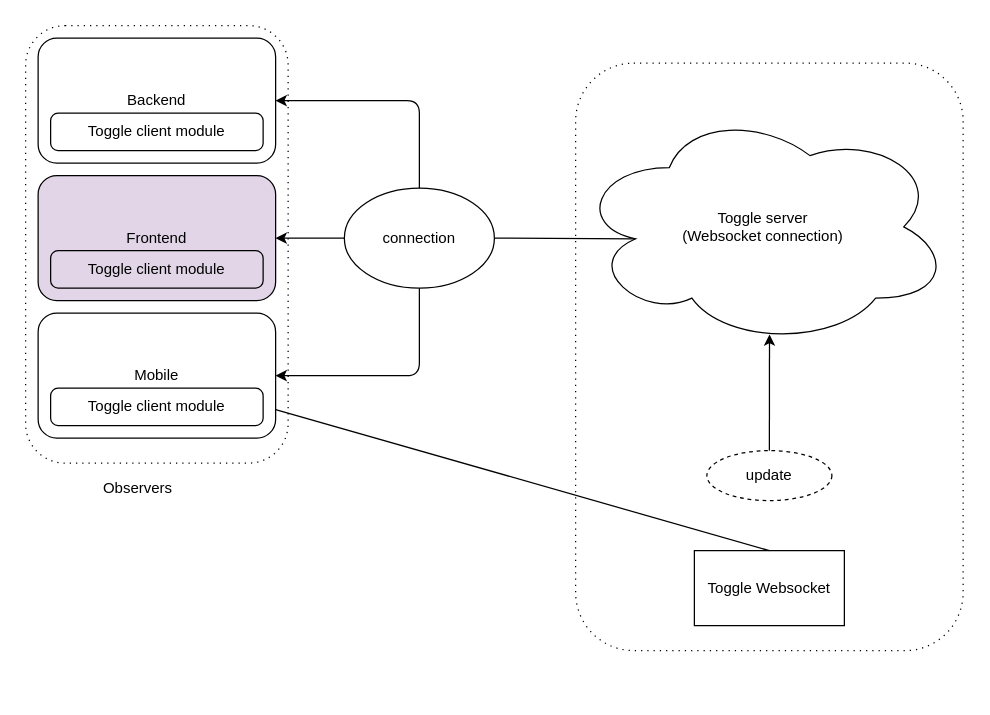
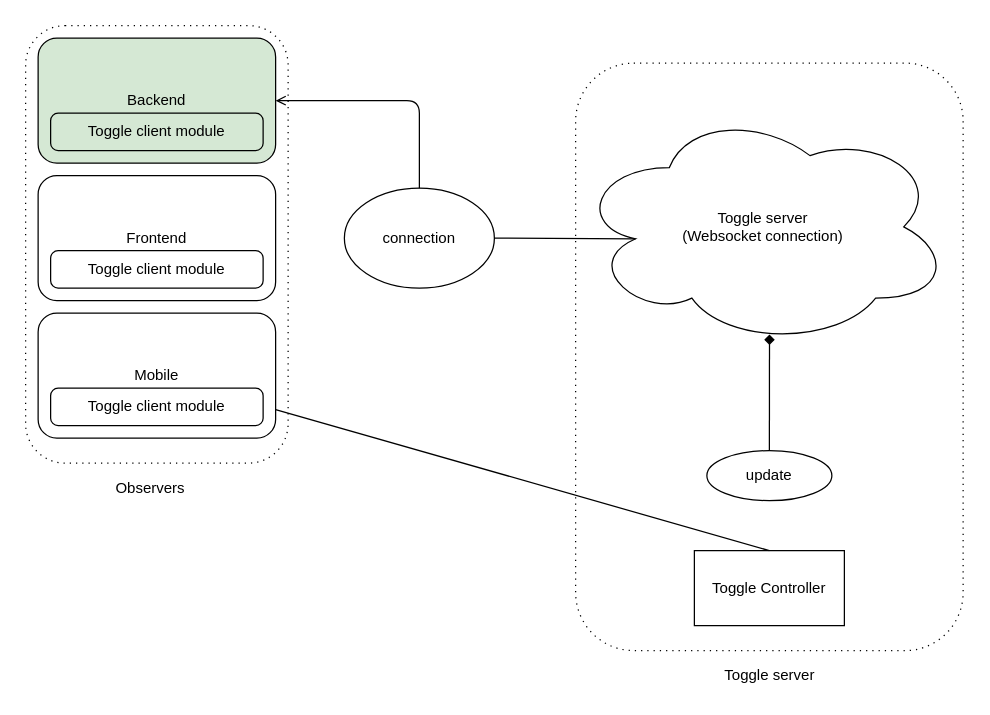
node "Backend": fillcolor #ffffff -> #d5e8d4
edge "connection" -> "Backend": arrowhead classic -> open
node "Frontend": fillcolor #e1d5e7 -> #ffffff
edge "connection" -> "Frontend": removed
edge "update" -> "Toggle server (Websocket connection)": arrowhead classic -> diamond
edge "connection" -> "Mobile": removed
node "update": style dashed -> solid
node "Observers": moved (138, 488) -> (151, 488)
node "Toggle Websocket": label "Toggle Websocket" -> "Toggle Controller"
node "Toggle server": added
